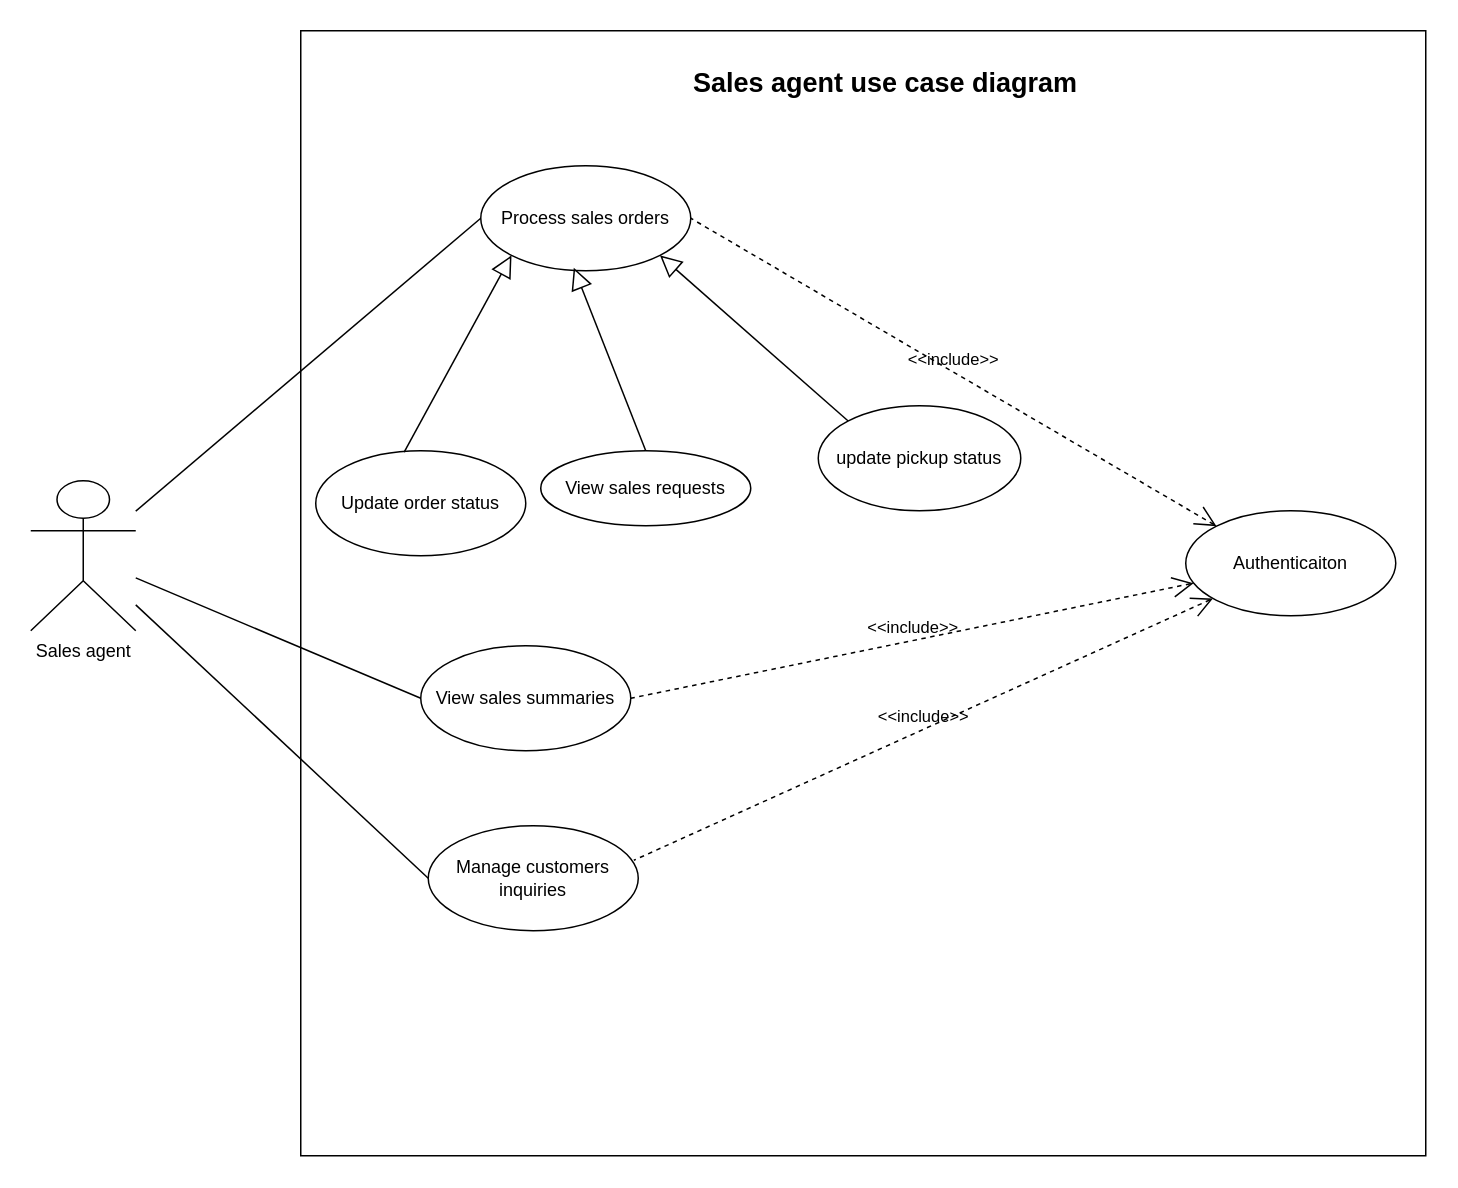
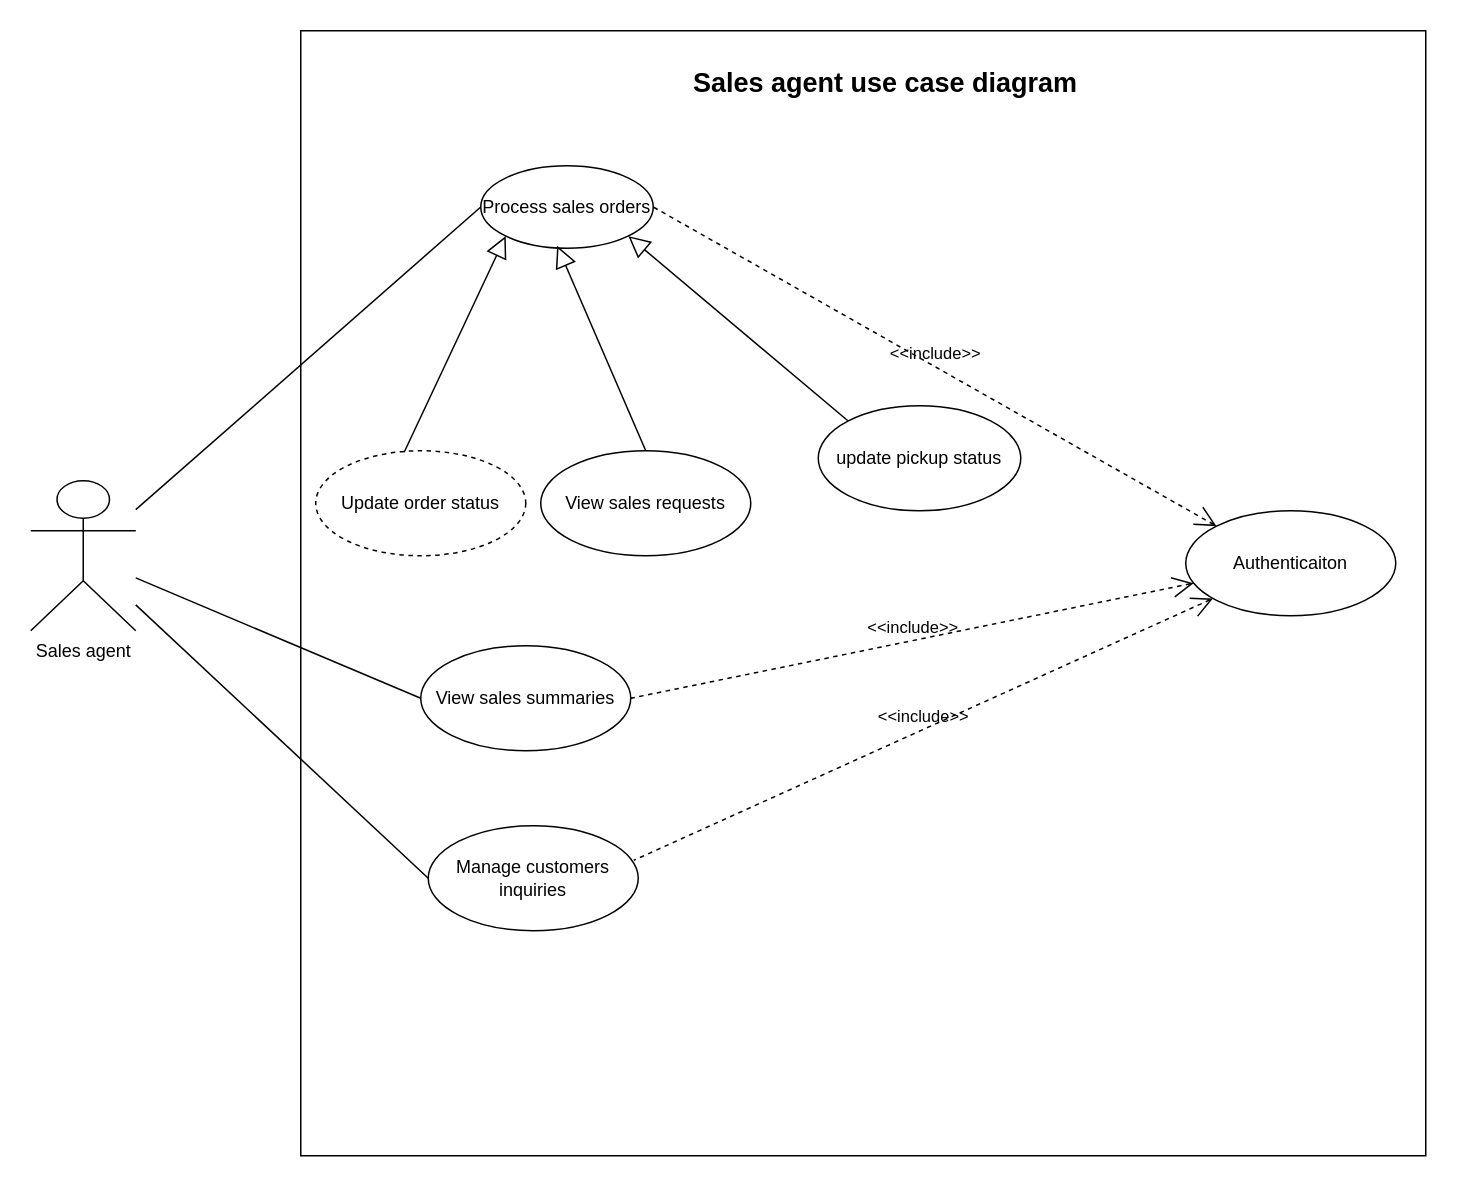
node "Process sales orders": size 210x105 -> 173x83
node "View sales requests": size 210x75 -> 210x105
node "Update order status": style solid -> dashed
